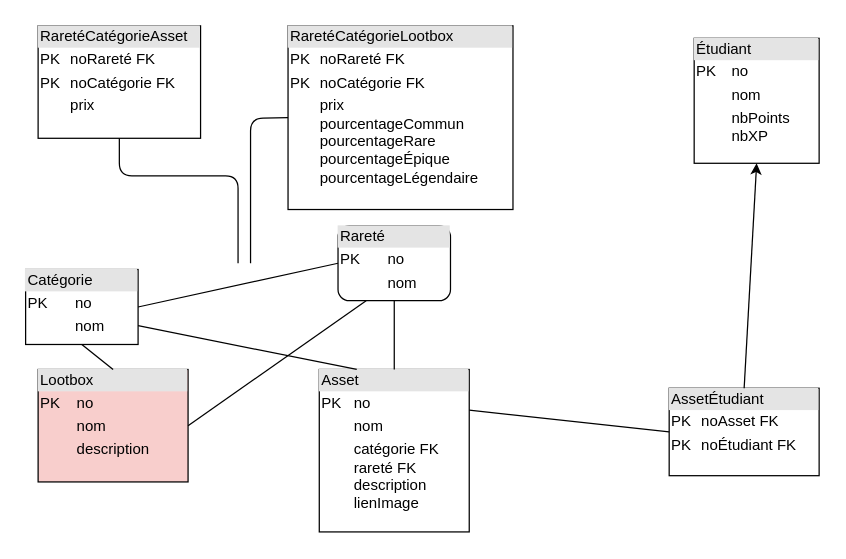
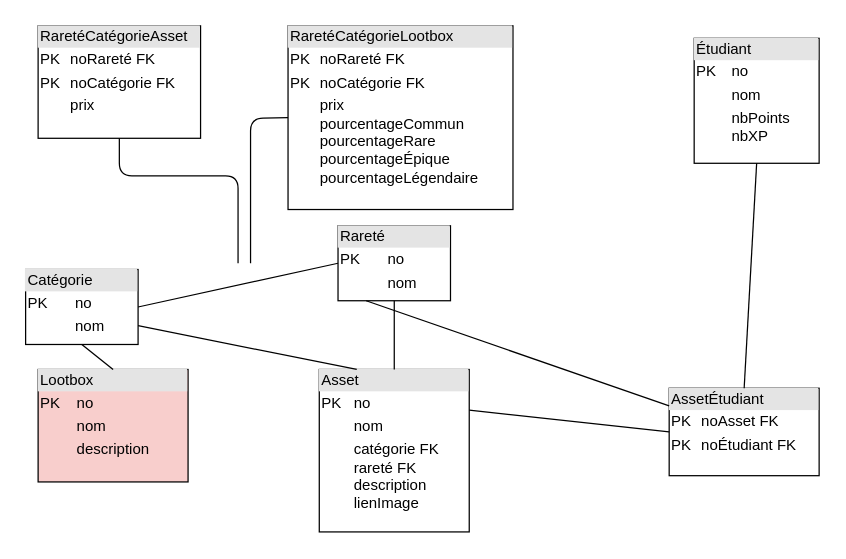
edge "AssetÉtudiant PK noAsset FK PK noÉtudiant FK" -> "Étudiant PK no nom nbPoints nbXP": arrowhead classic -> none
node "Rareté PK no nom": shape rounded rectangle -> rectangle
edge "Rareté PK no nom" -- "Lootbox PK no nom description": now "Rareté PK no nom" -- "AssetÉtudiant PK noAsset FK PK noÉtudiant FK"
